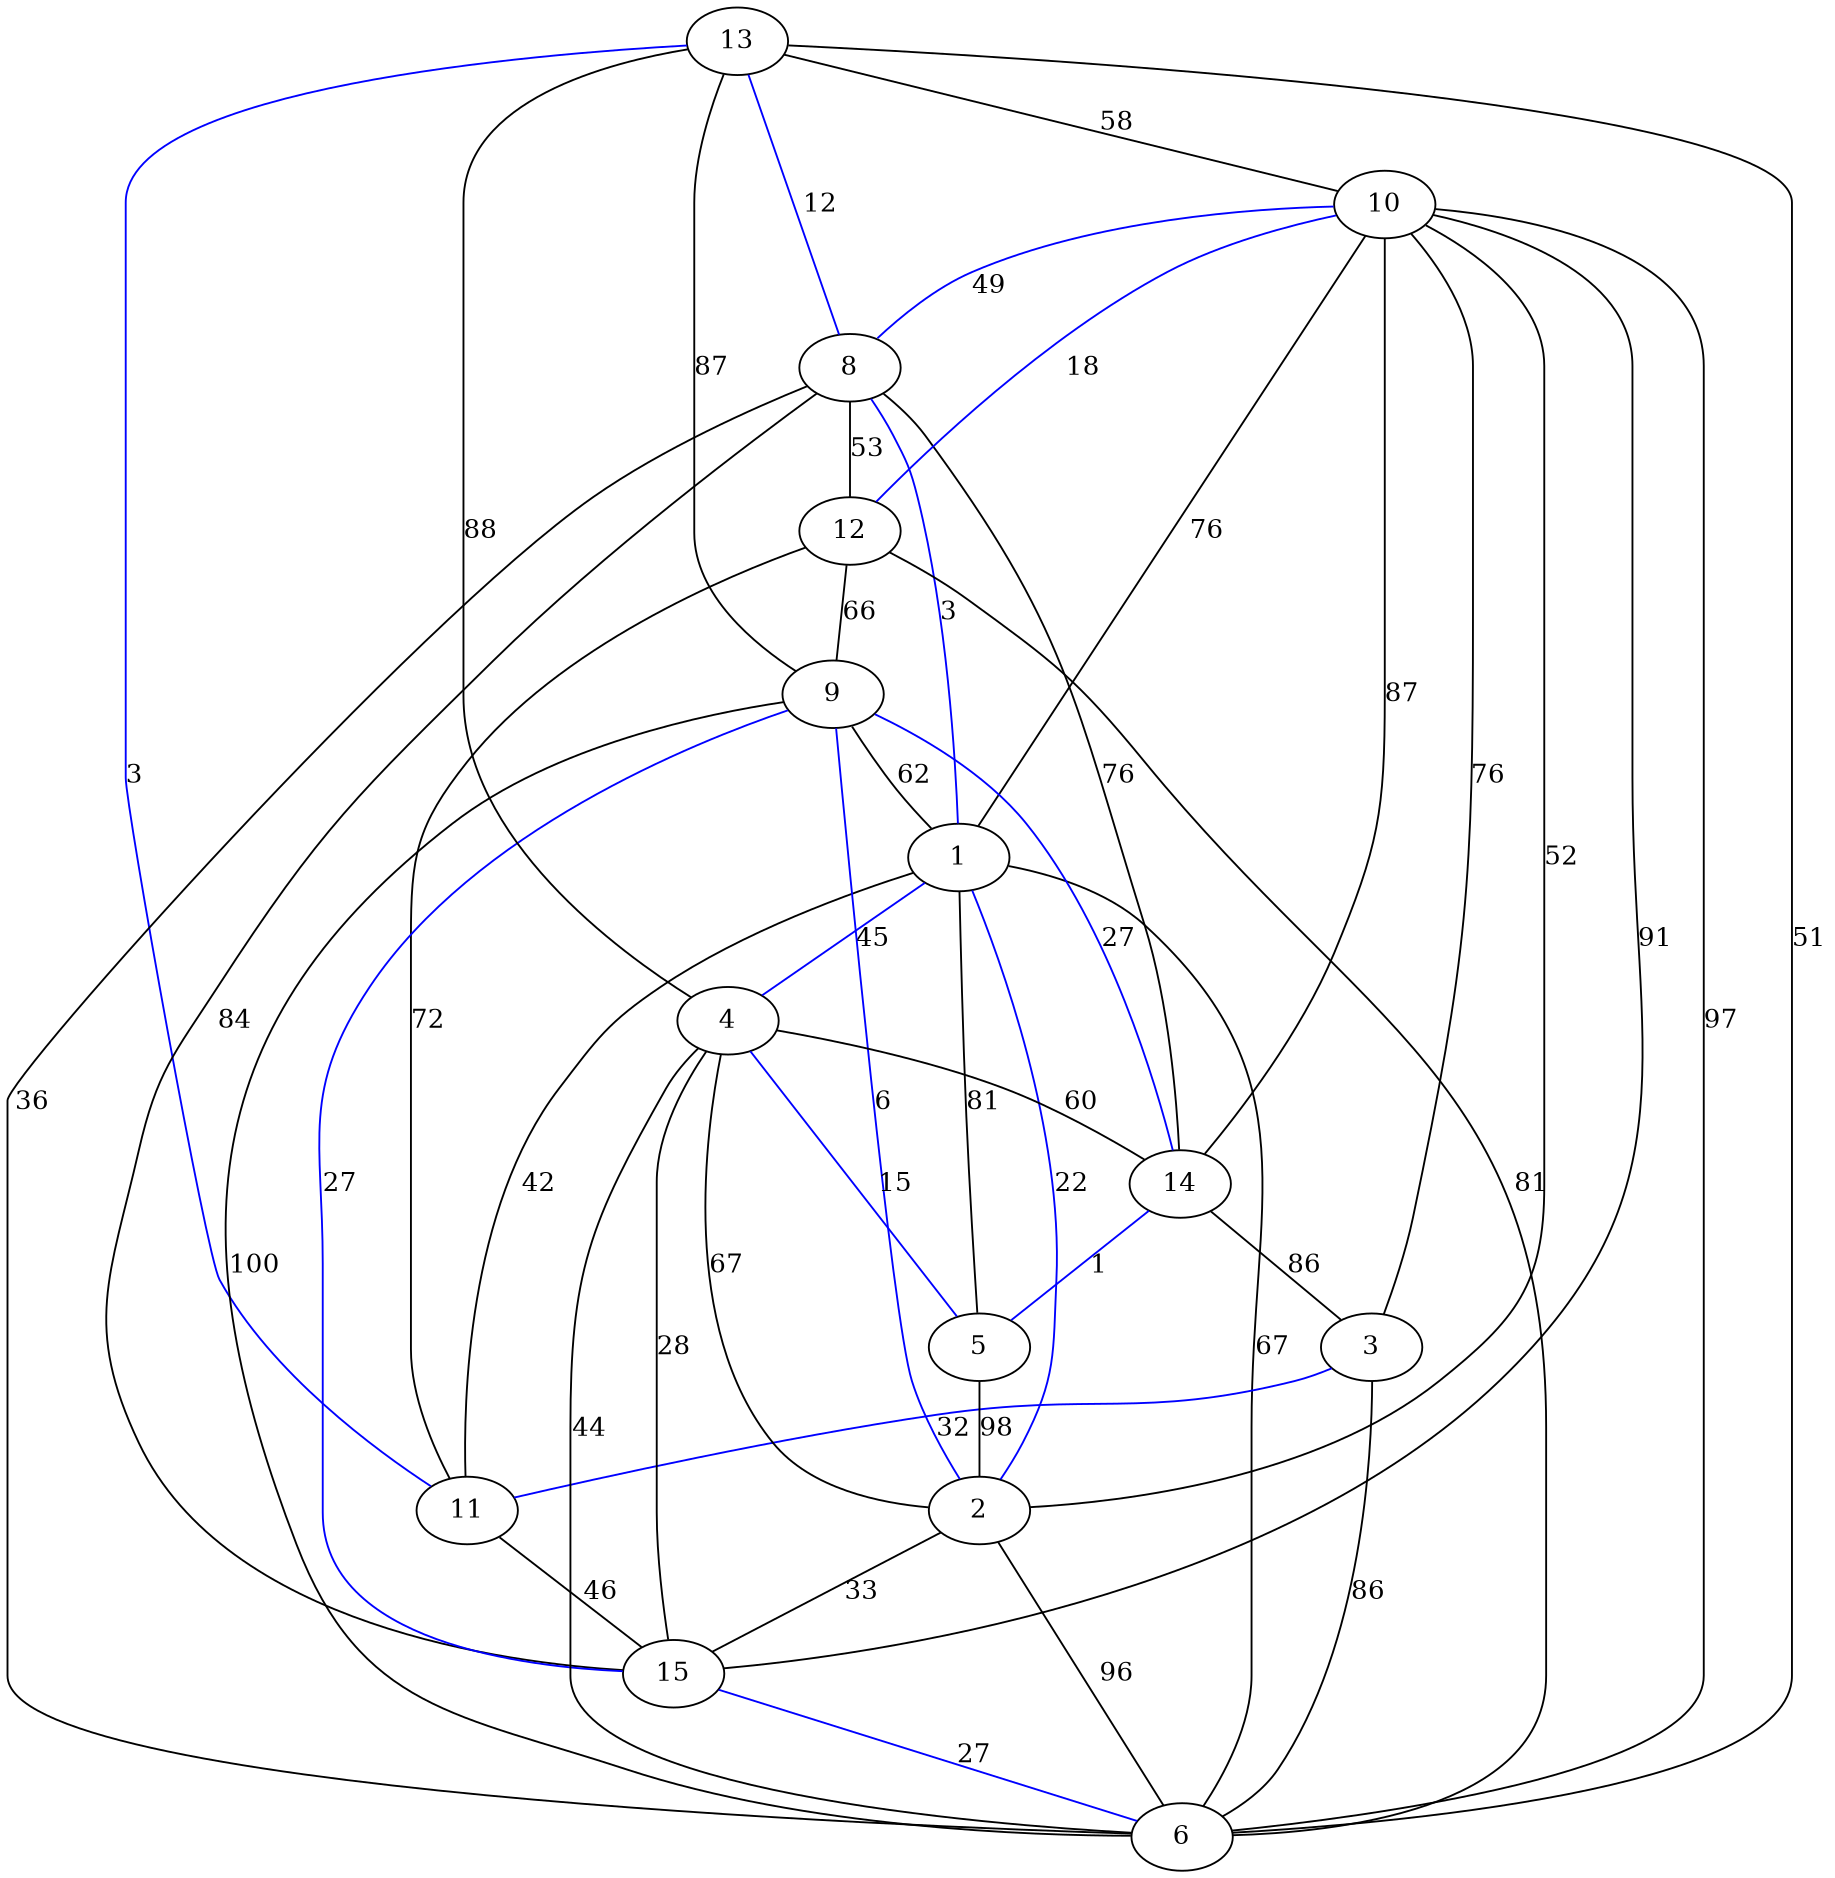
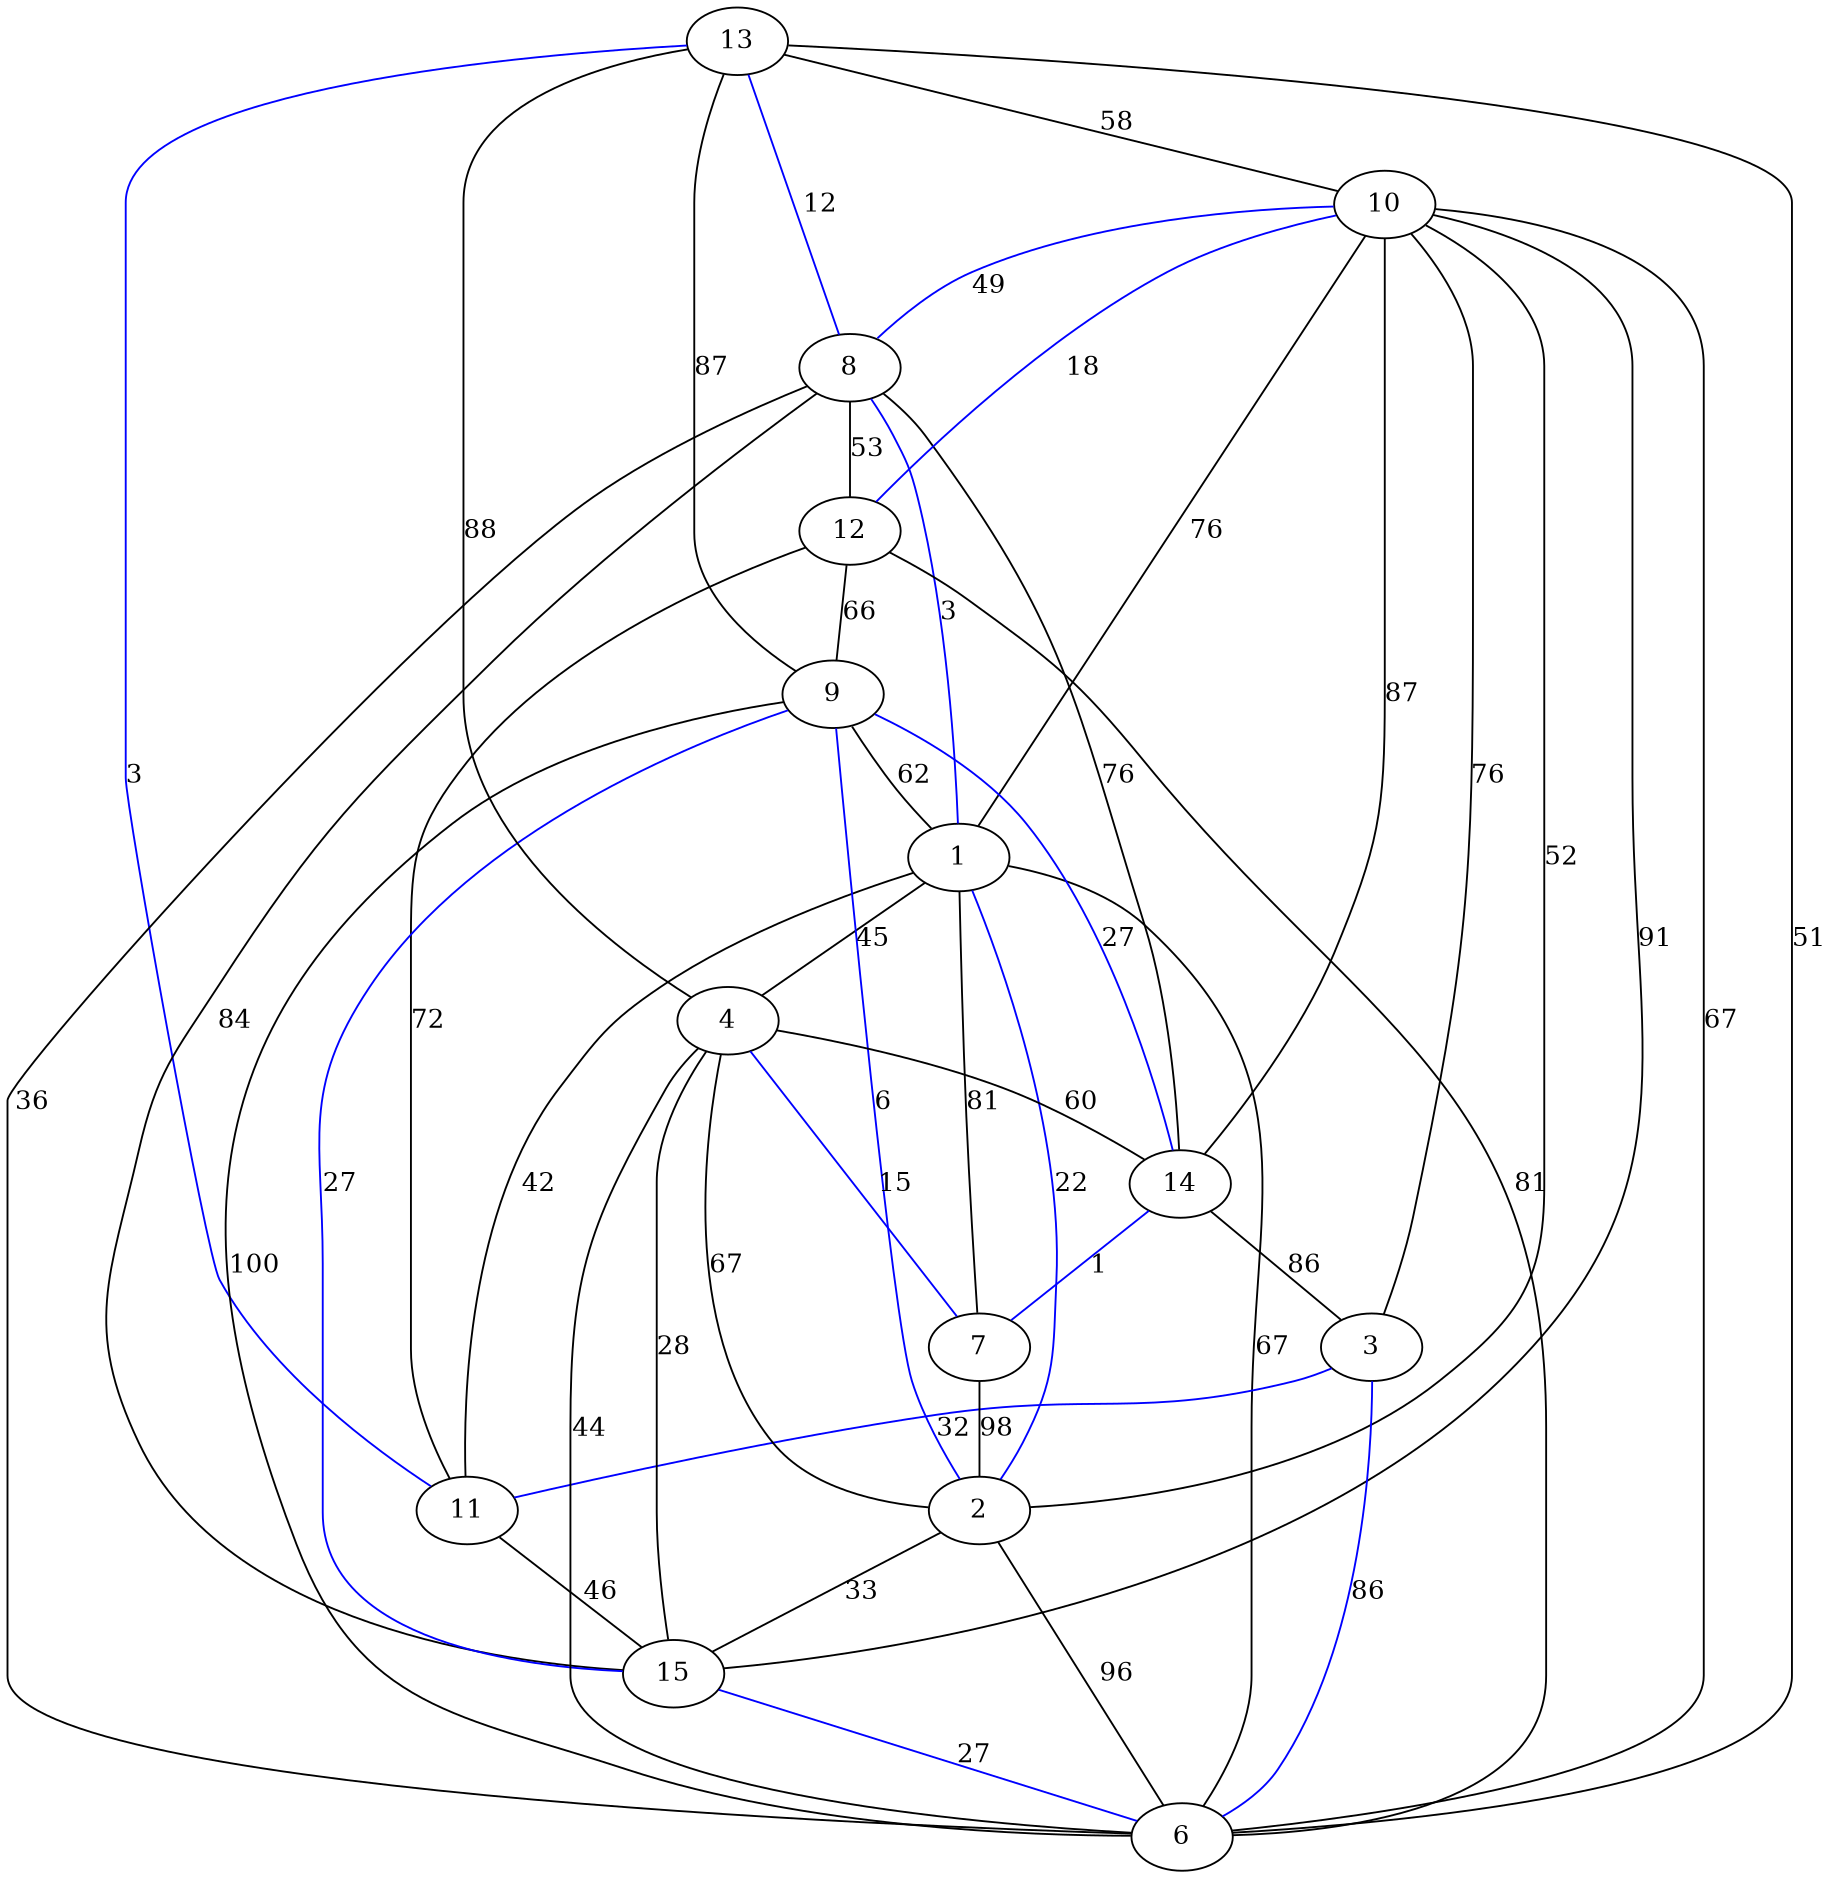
edge "1" -- "4": color blue -> black
edge "10" -- "6": label "97" -> "67"
node "5": label "5" -> "7"
edge "3" -- "6": color black -> blue
